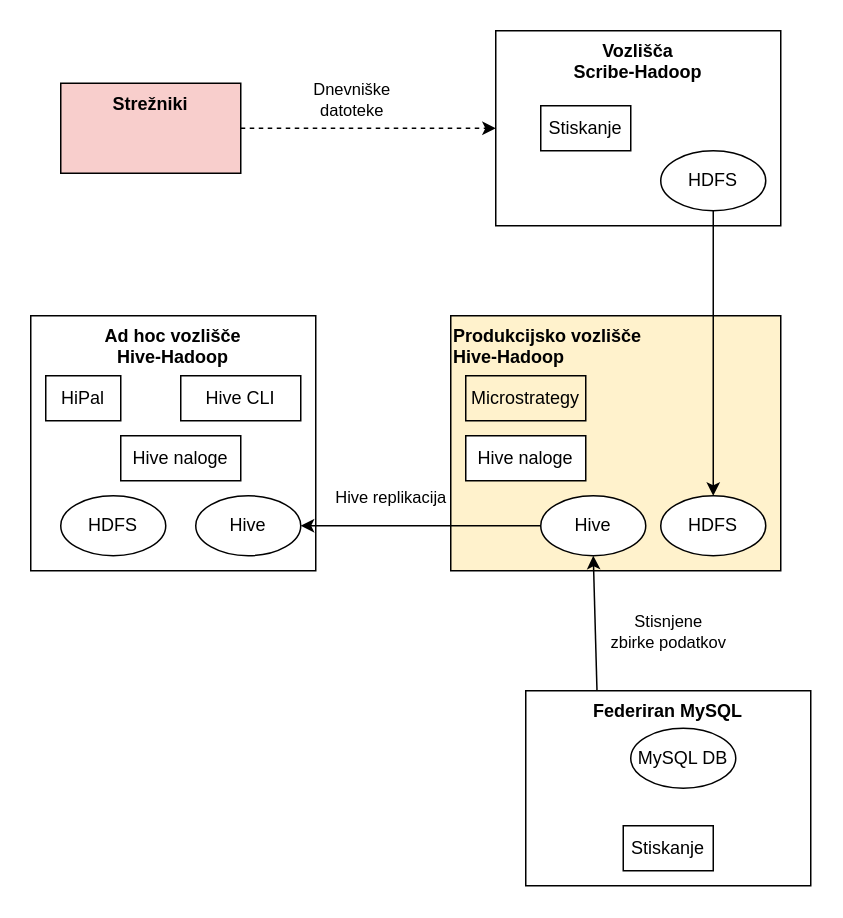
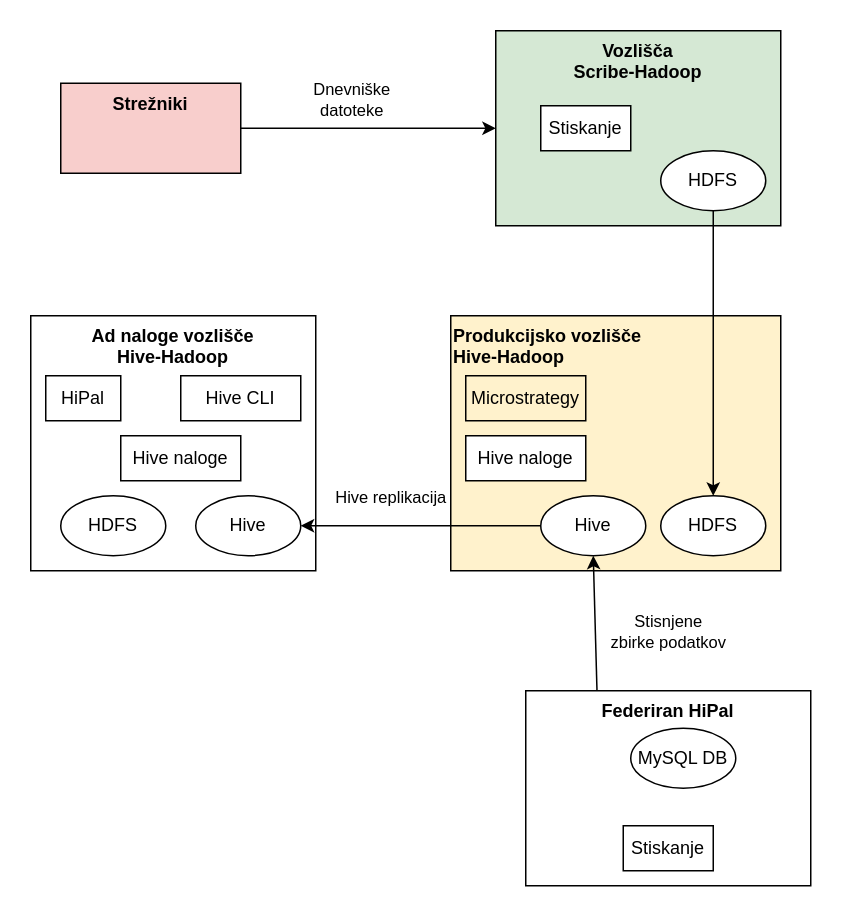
edge "Strežniki" -> "Vozlišča Scribe-Hadoop": style dashed -> solid
node "Vozlišča Scribe-Hadoop": fillcolor #ffffff -> #d5e8d4
node "Ad hoc vozlišče Hive-Hadoop": label "Ad hoc vozlišče Hive-Hadoop" -> "Ad naloge vozlišče Hive-Hadoop"
node "Federiran MySQL": label "Federiran MySQL" -> "Federiran HiPal"
